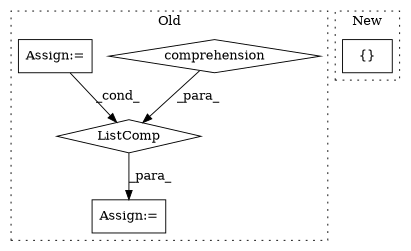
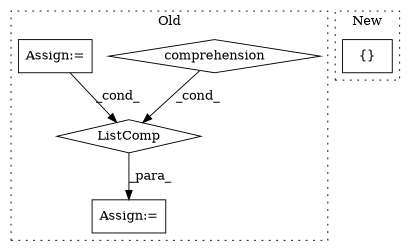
edge "comprehension" -> "ListComp": label "_para_" -> "_cond_"
